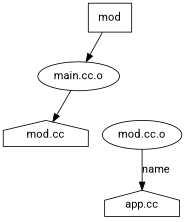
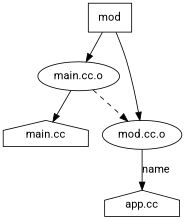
edge "mod" -> "mod.cc.o": added
edge "main.cc.o" -> "mod.cc.o": added
node "mod.cc": label "mod.cc" -> "main.cc"
